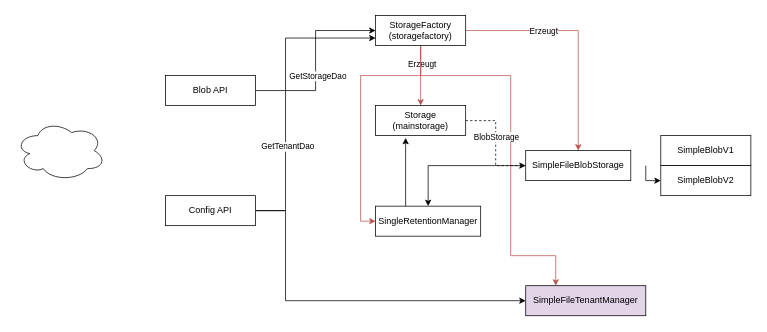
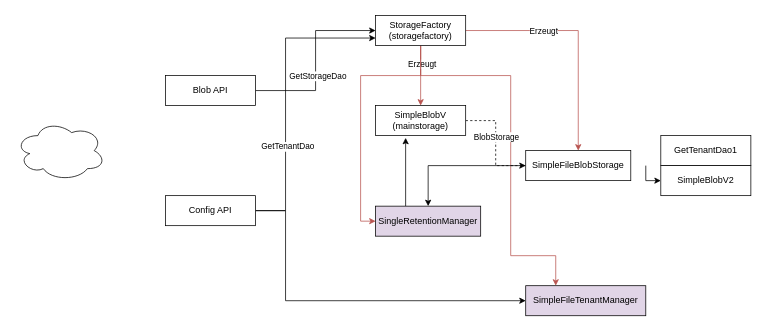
node "Storage (mainstorage)": label "Storage (mainstorage)" -> "SimpleBlobV (mainstorage)"
node "SimpleBlobV1": label "SimpleBlobV1" -> "GetTenantDao1"
node "SingleRetentionManager": fillcolor #ffffff -> #e1d5e7
